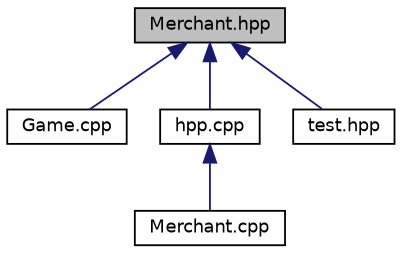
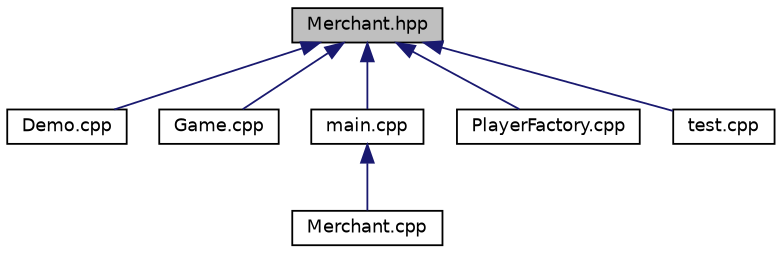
node "Demo.cpp": added
node "hpp.cpp": label "hpp.cpp" -> "main.cpp"
node "test.hpp": label "test.hpp" -> "test.cpp"
node "PlayerFactory.cpp": added
